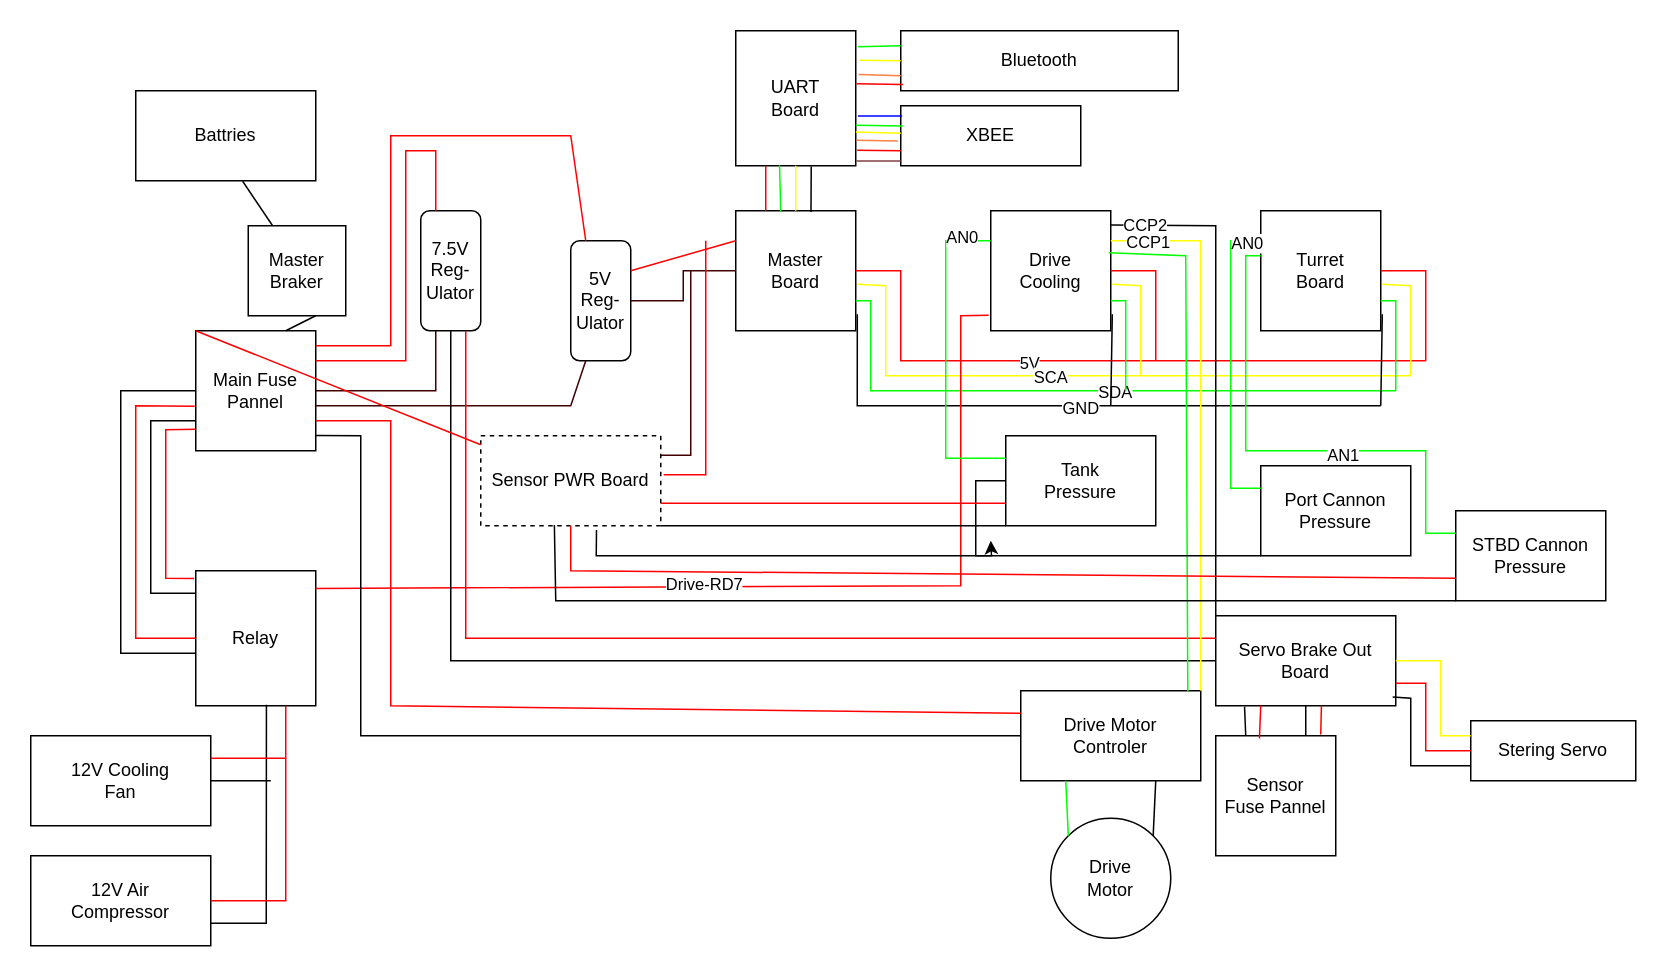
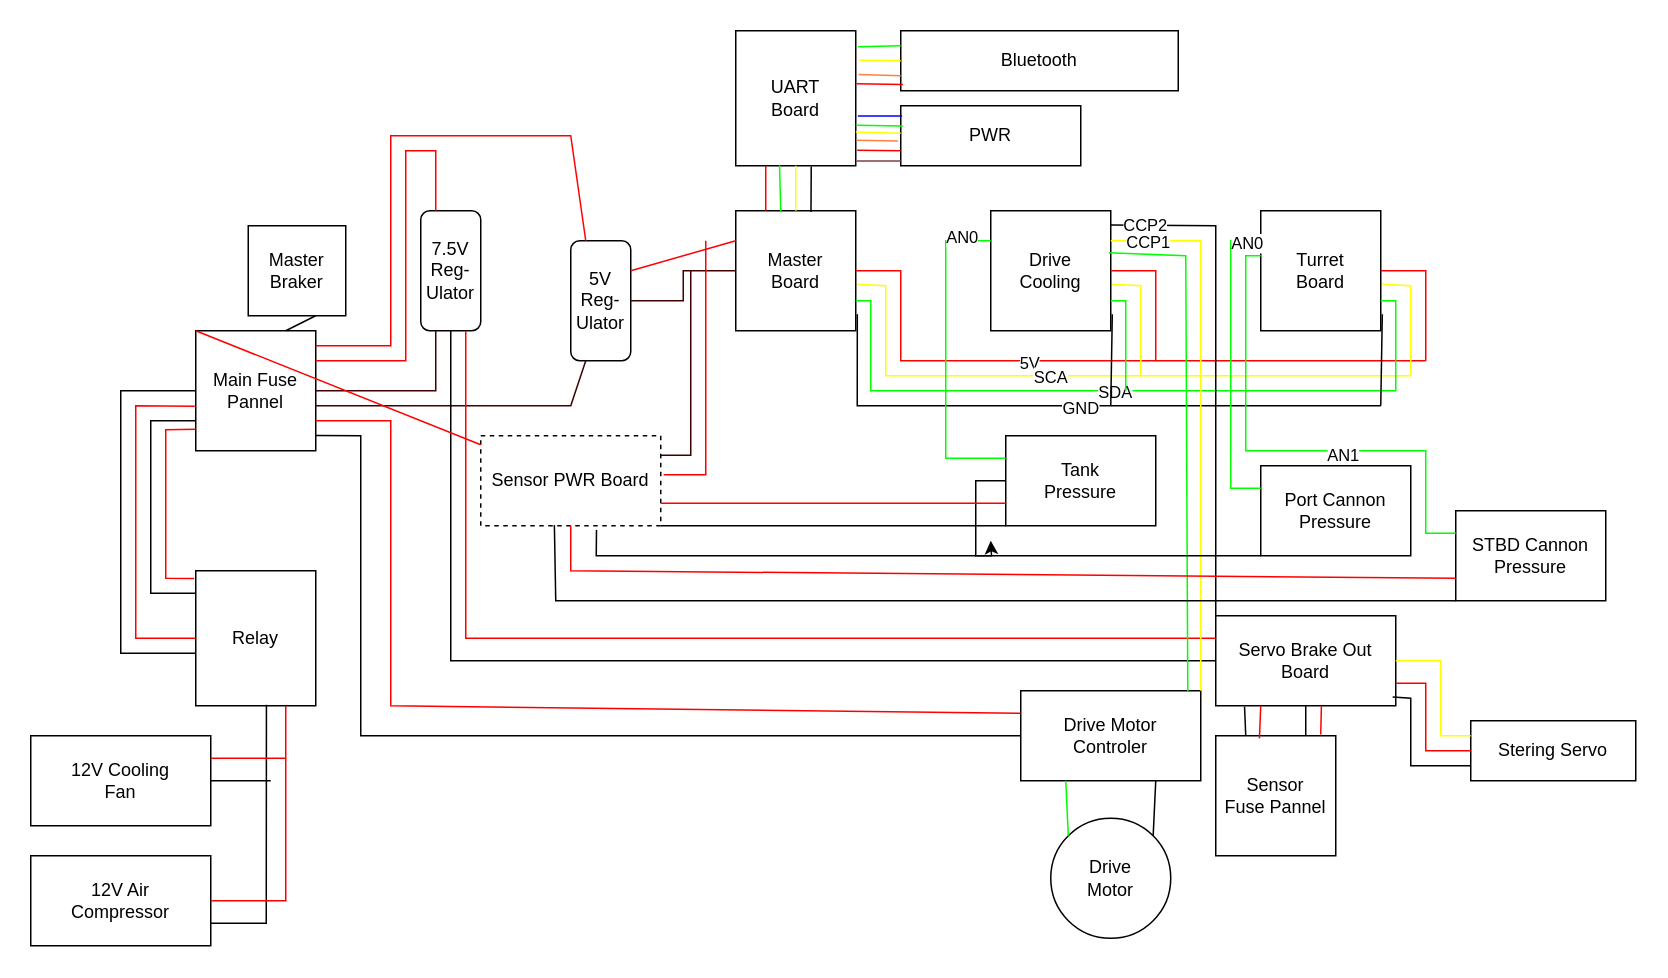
node "Battries": removed
node "XBEE": label "XBEE" -> "PWR"
edge "Battries" -- "Master Braker": removed
edge "Drive Cooling" -- "Relay": removed, label "Drive-RD7"
